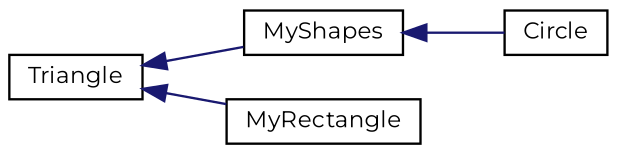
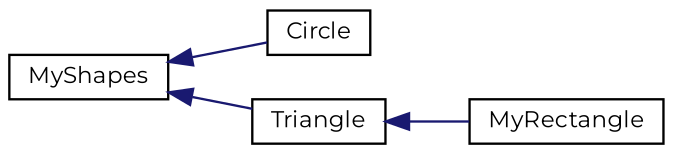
edge "MyShapes" -> "Triangle": reversed
